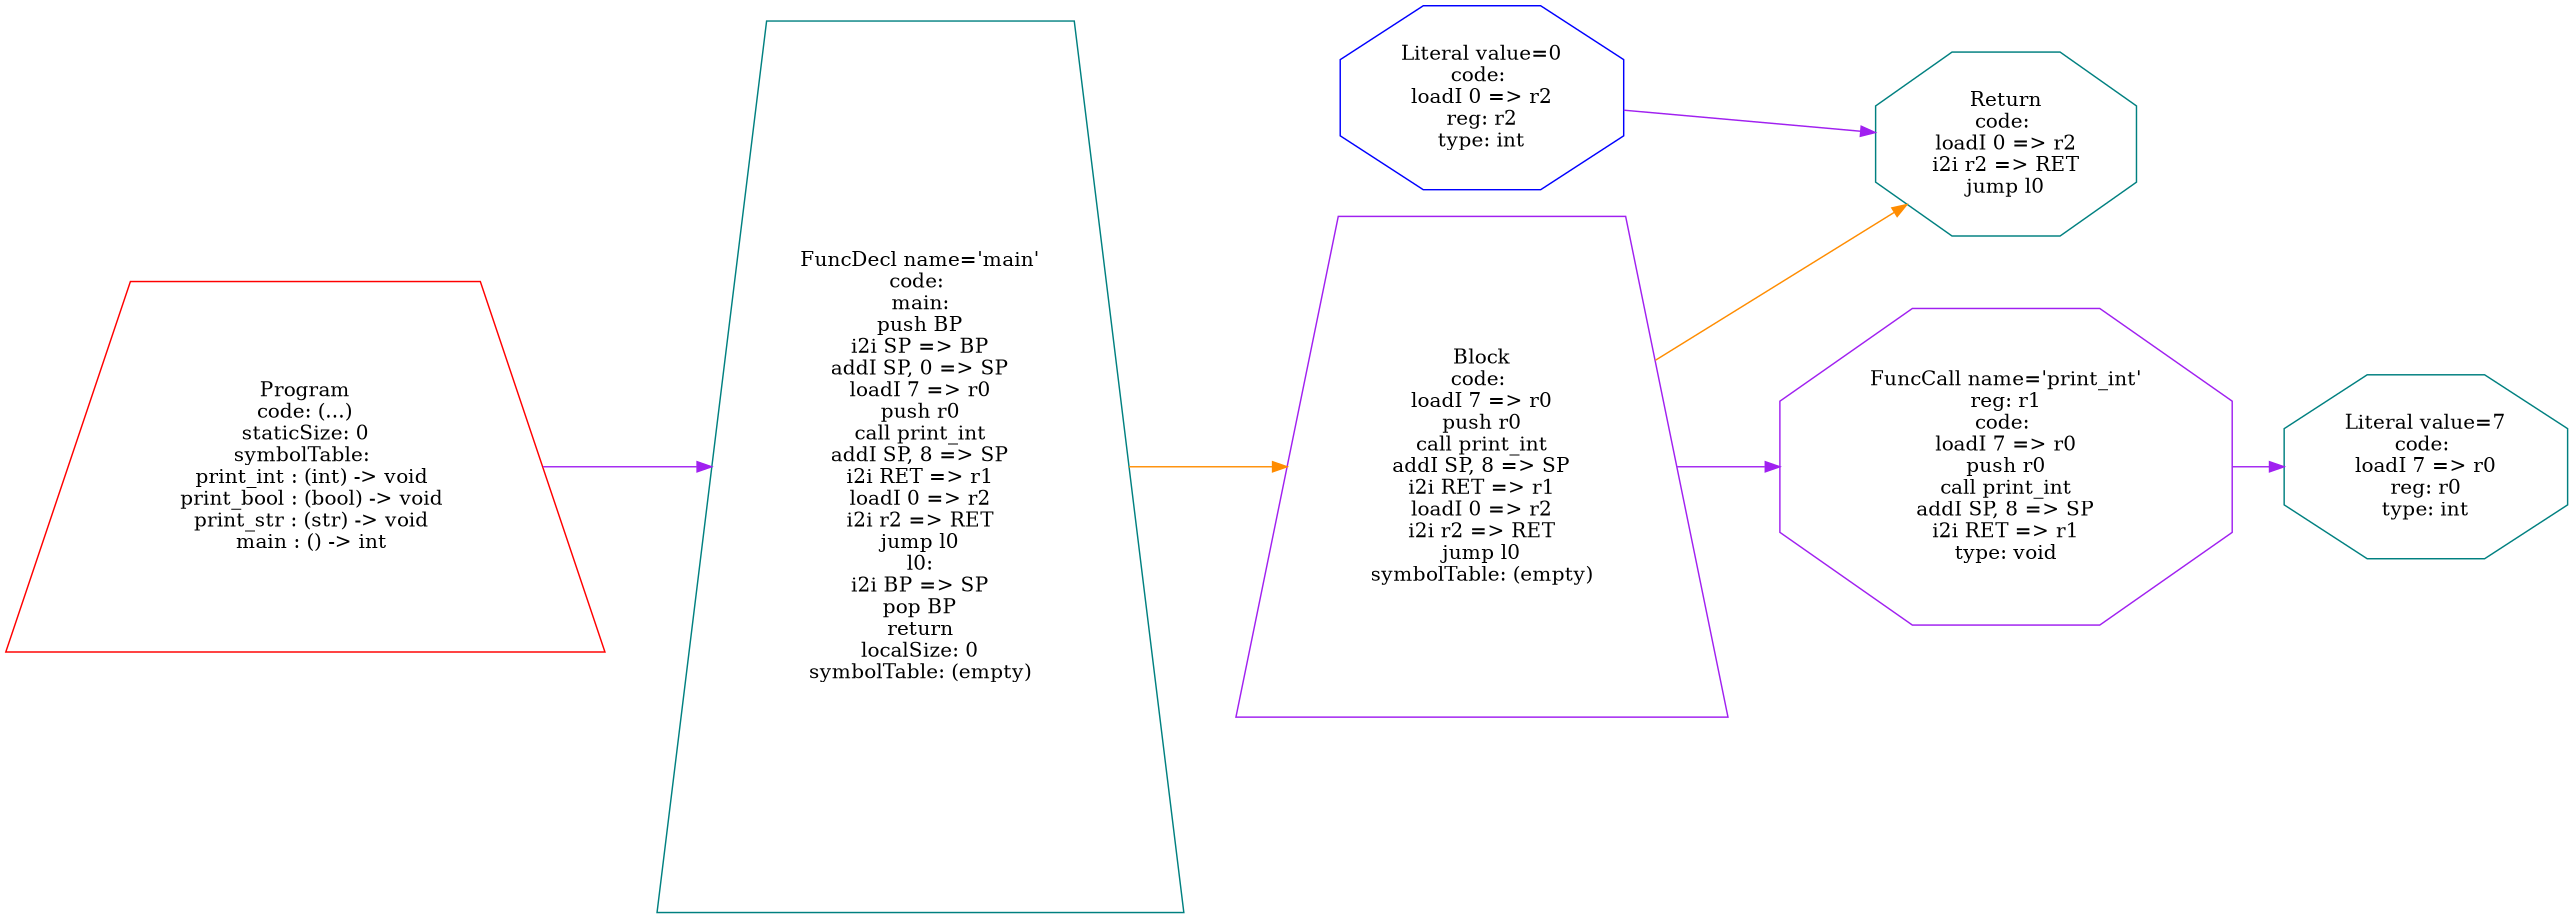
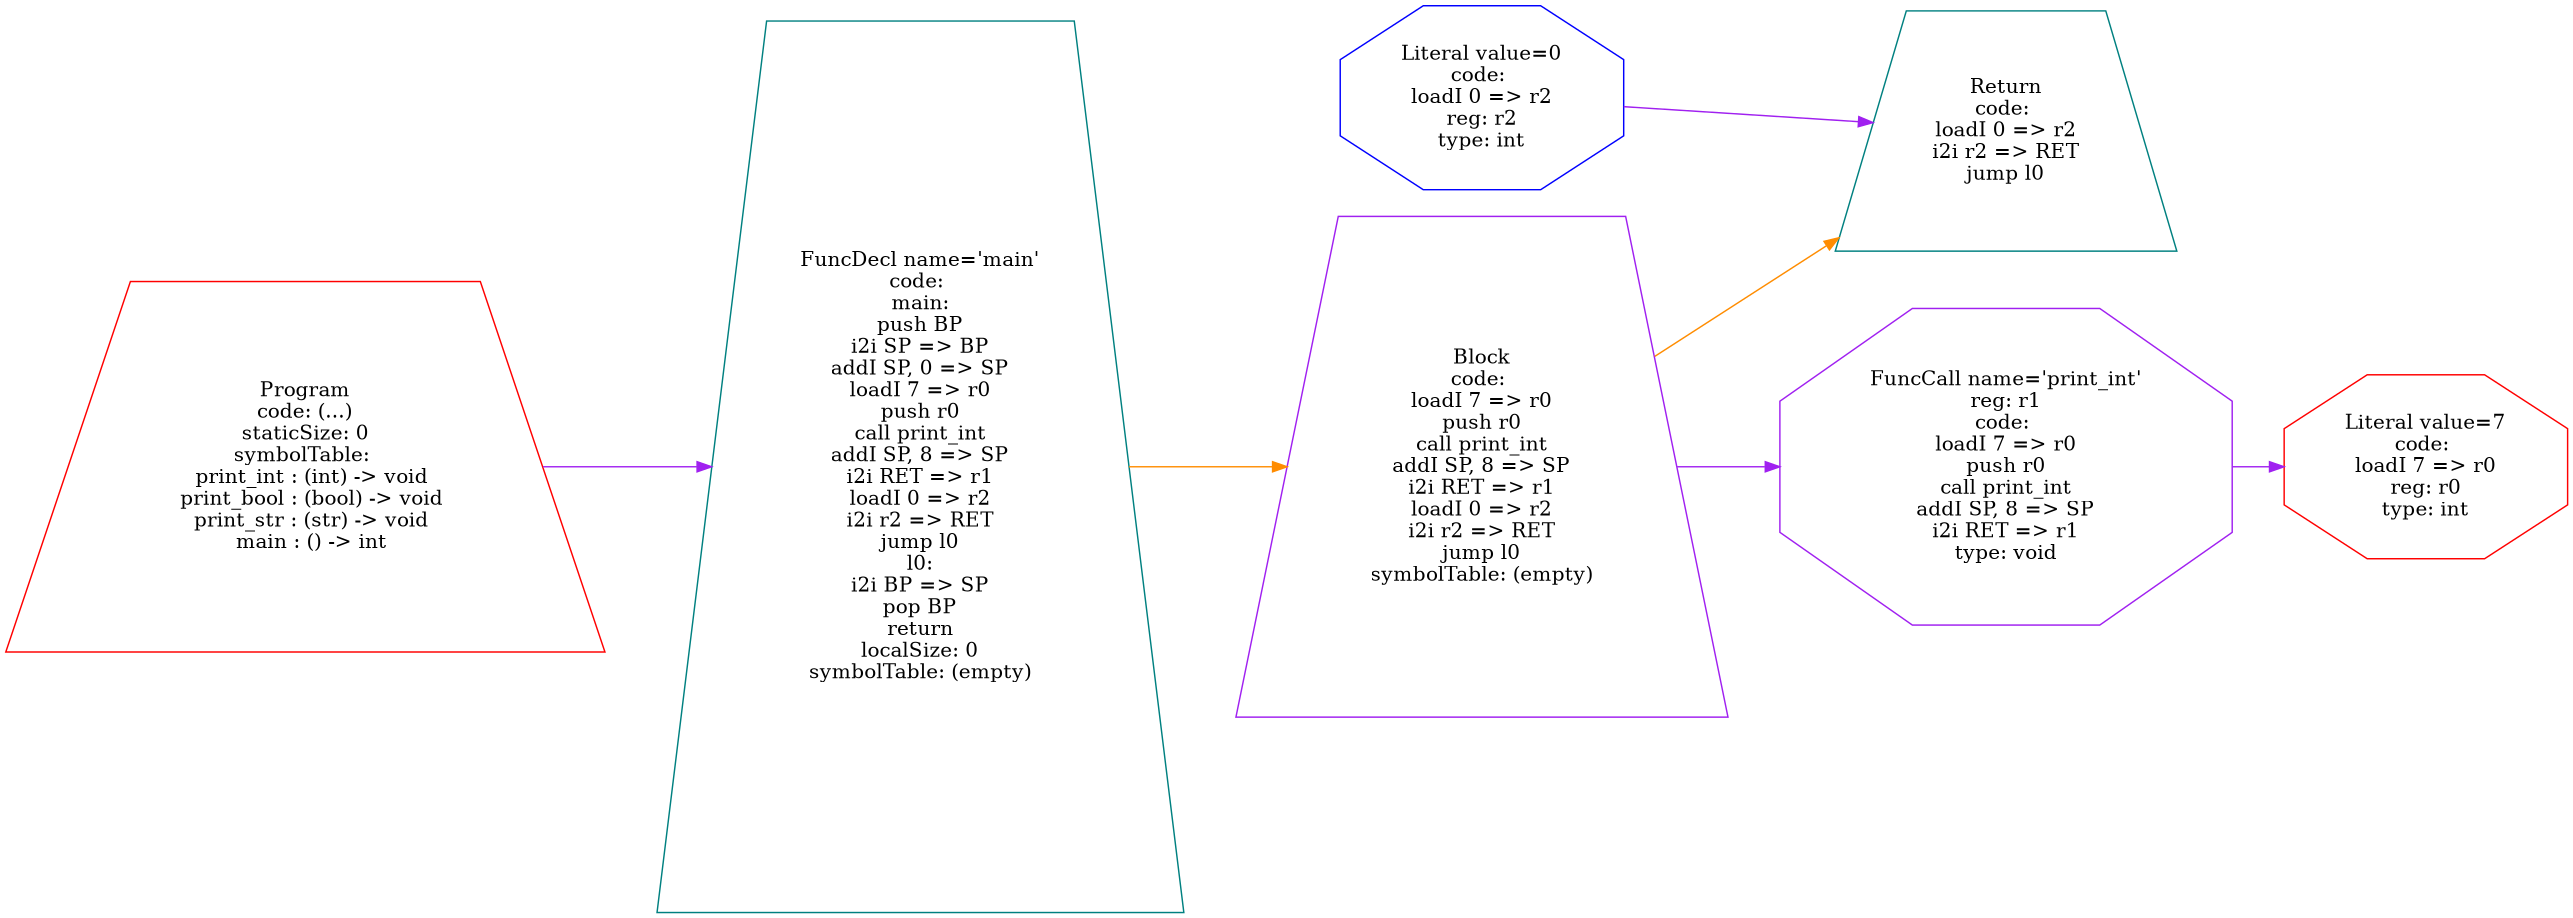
node "Return code: loadI 0 => r2 i2i r2 => RET jump l0": shape octagon -> trapezium
node "Literal value=7 code: loadI 7 => r0 reg: r0 type: int": color teal -> red
